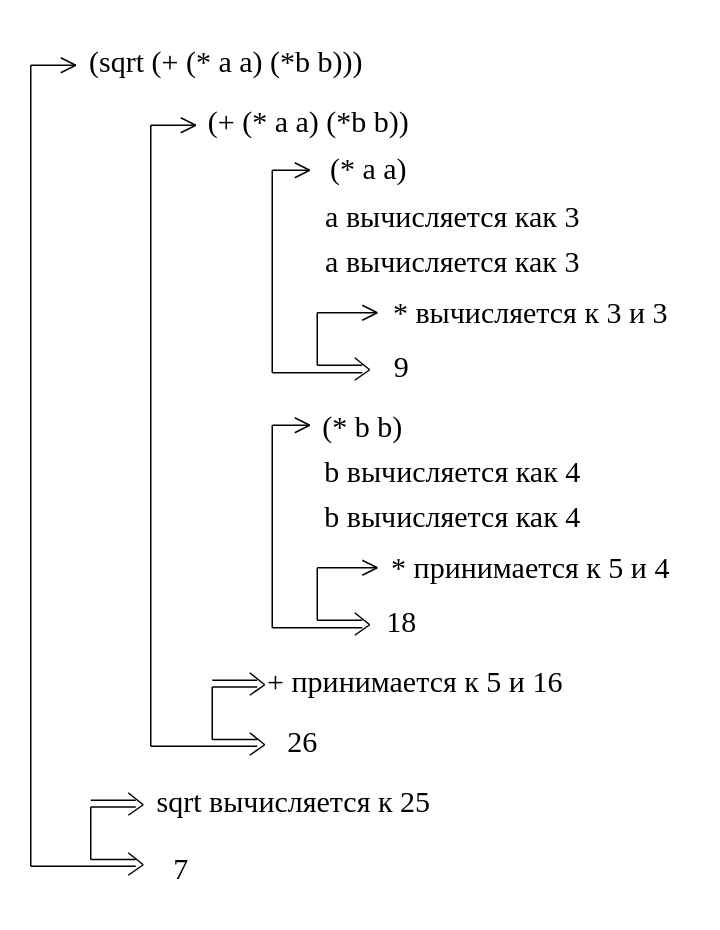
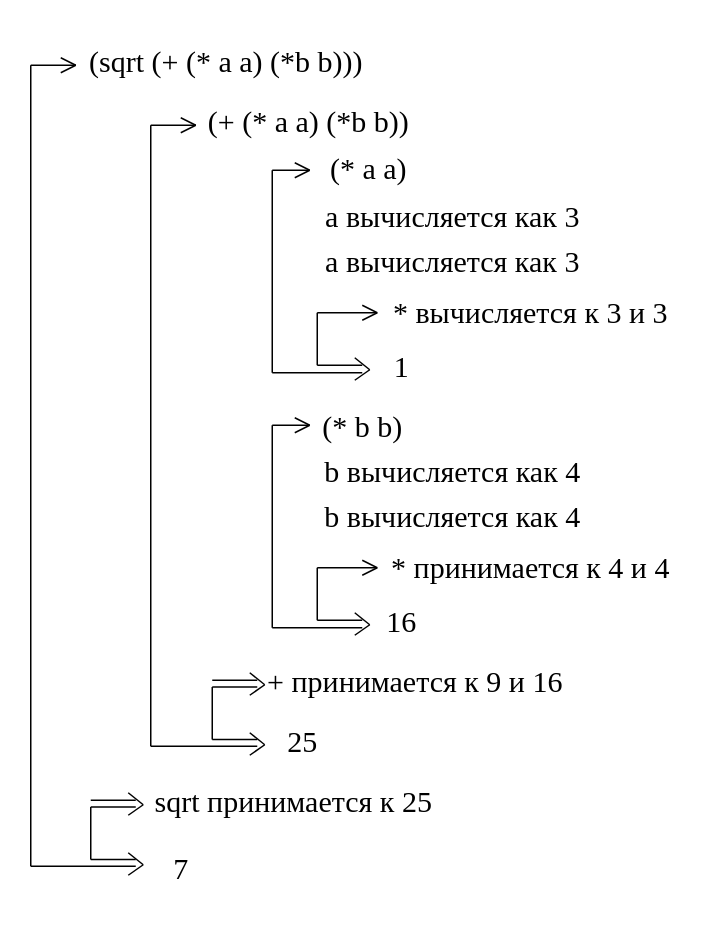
node "9": label "9" -> "1"
node "* принимается к 5 и 4": label "* принимается к 5 и 4" -> "* принимается к 4 и 4"
node "18": label "18" -> "16"
node "+ принимается к 5 и 16": label "+ принимается к 5 и 16" -> "+ принимается к 9 и 16"
node "26": label "26" -> "25"
node "sqrt вычисляется к 25": label "sqrt вычисляется к 25" -> "sqrt принимается к 25"
